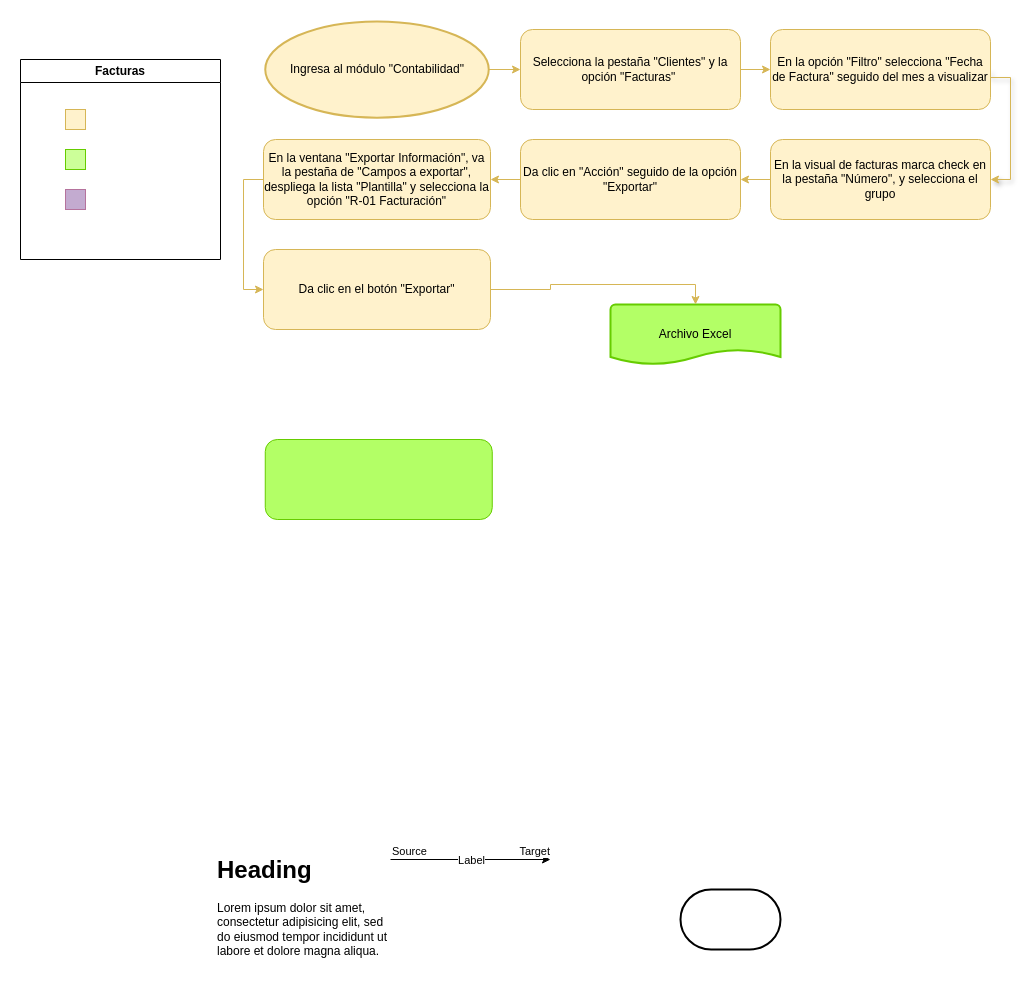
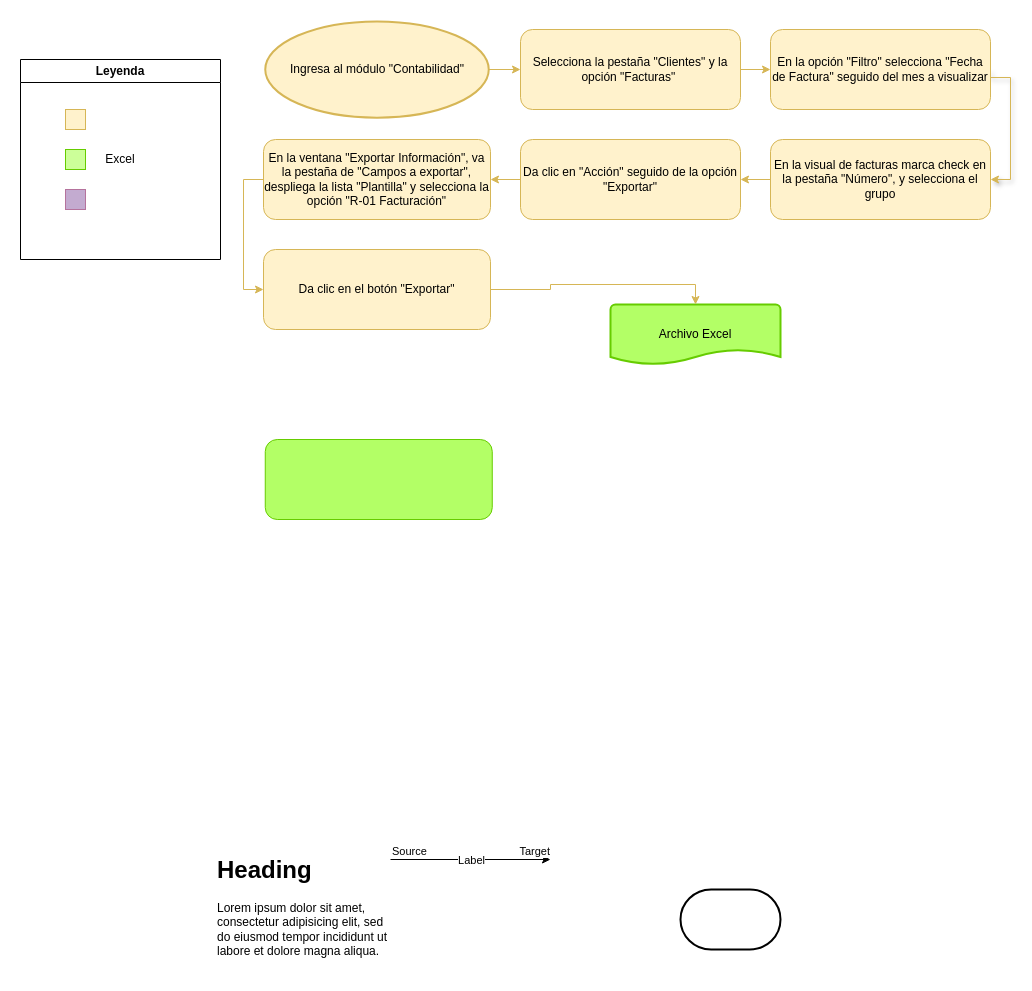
node "Facturas": label "Facturas" -> "Leyenda"
node "Excel": added
